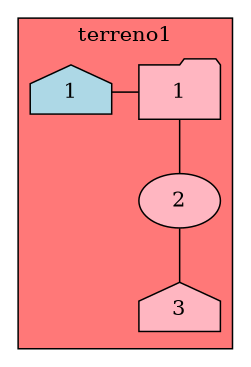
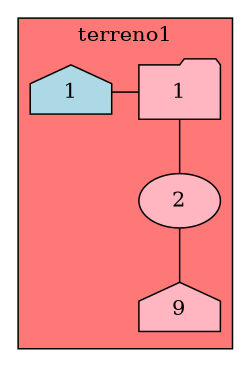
node "3": label "3" -> "9"
